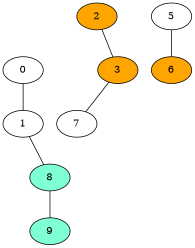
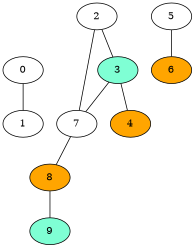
node "2": fillcolor orange -> white
edge "2" -- "7": added
node "3": fillcolor orange -> aquamarine
node "4": added
edge "1" -- "8": now "7" -- "8"
node "8": fillcolor aquamarine -> orange
